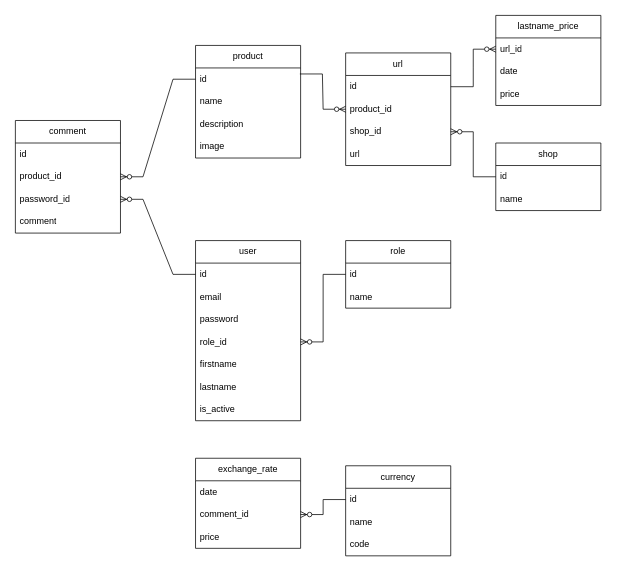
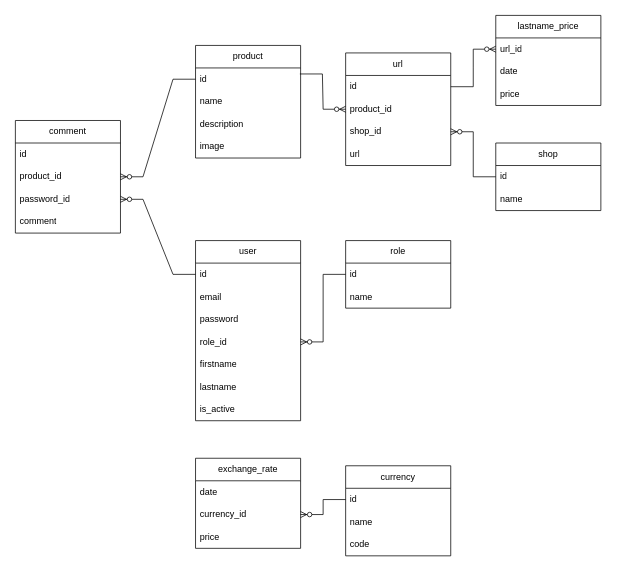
node "comment_id": label "comment_id" -> "currency_id"
